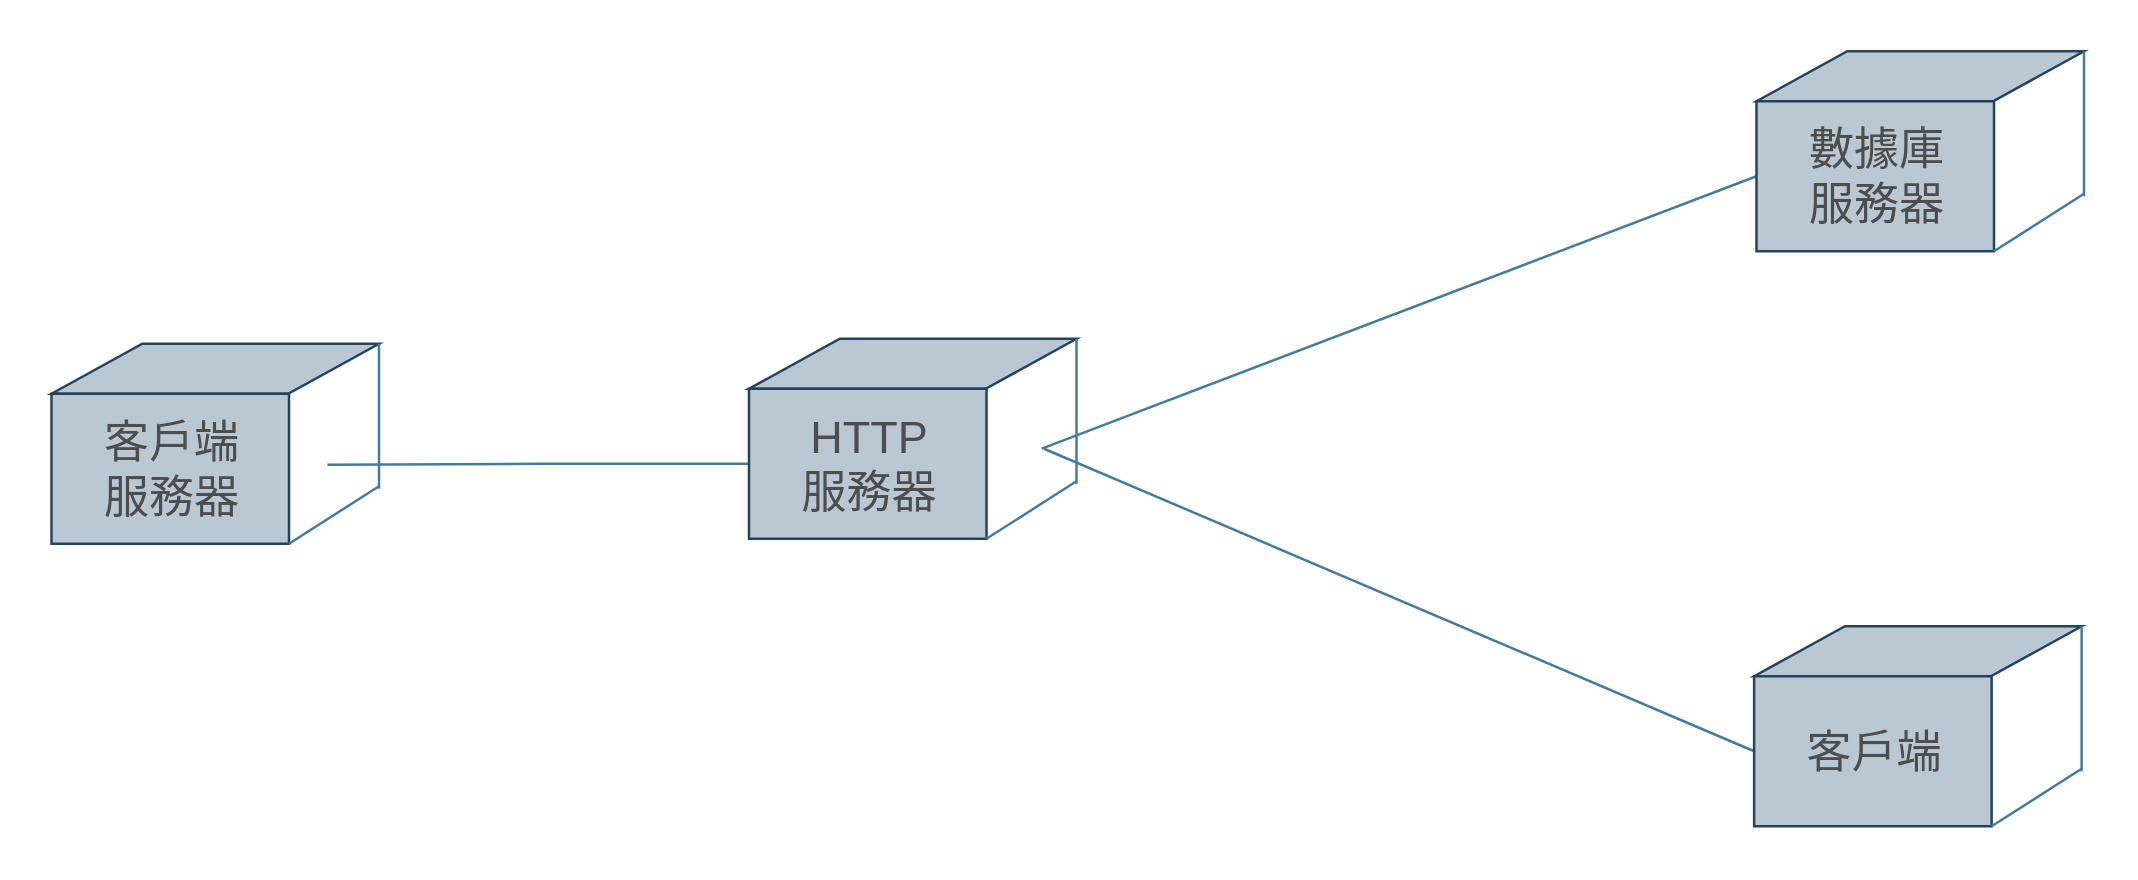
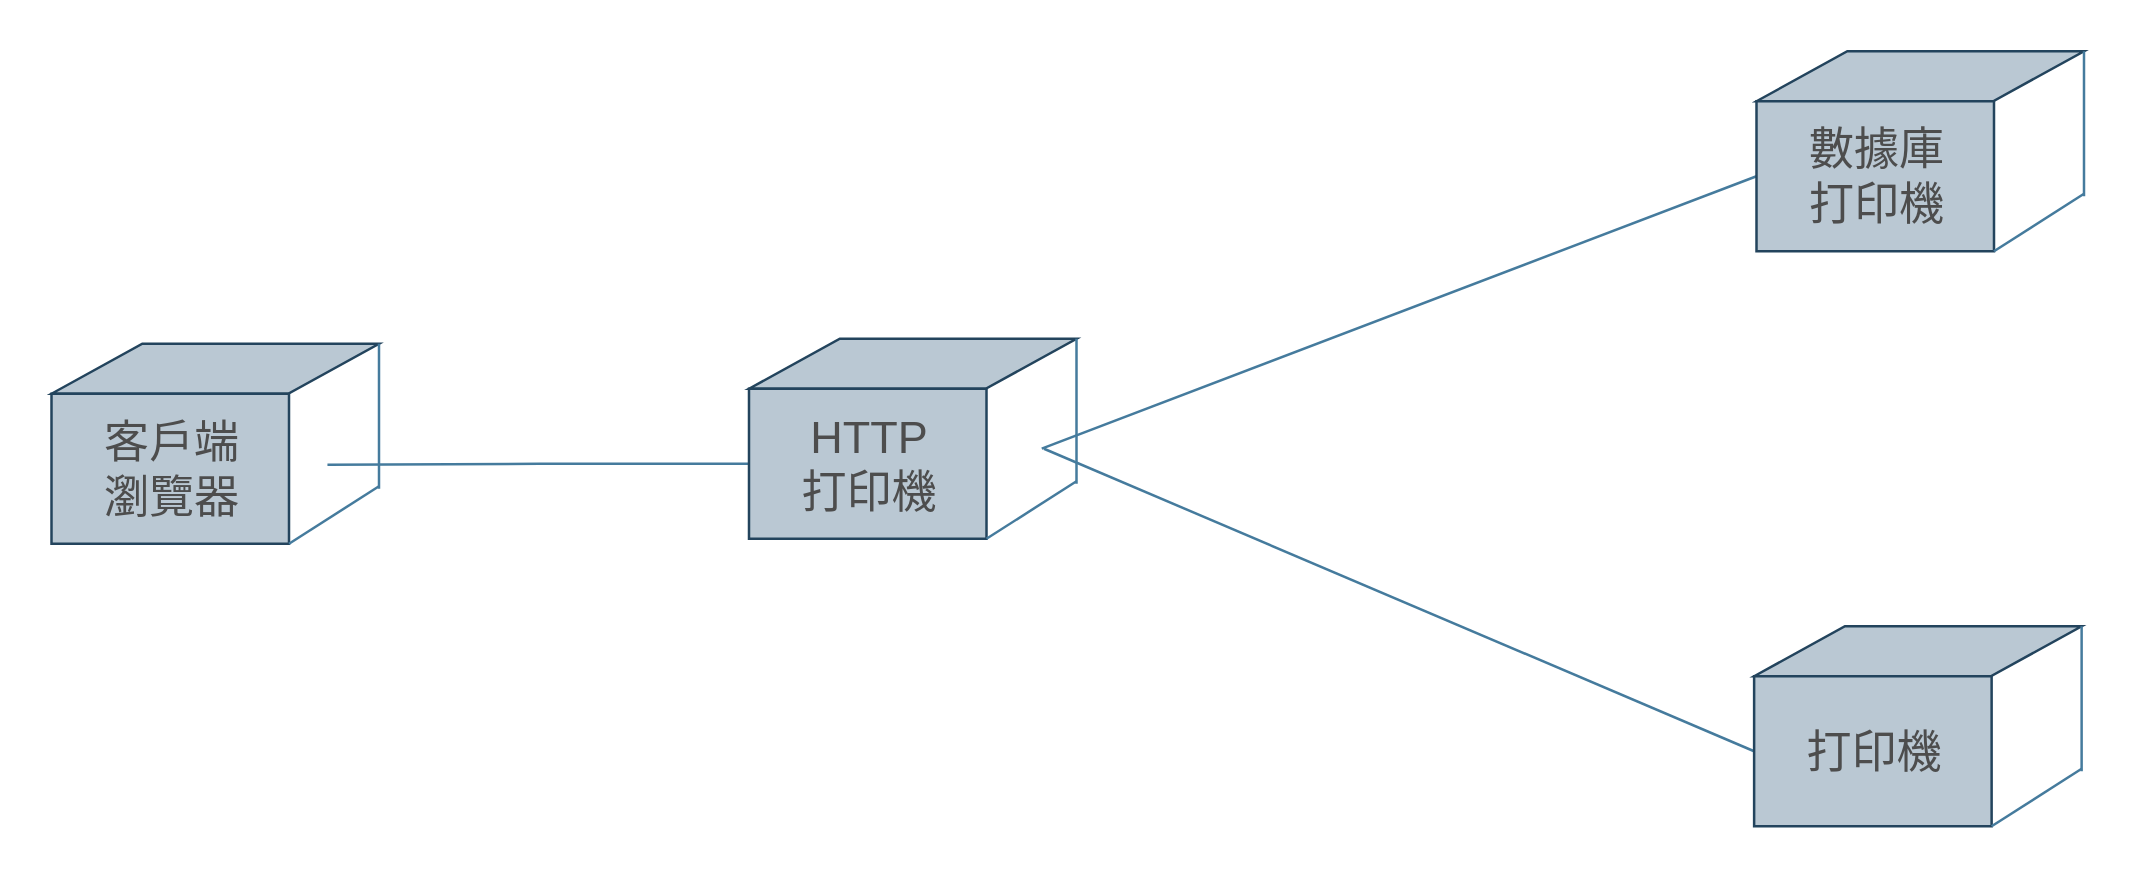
node "數據庫 服務器": label "數據庫 服務器" -> "數據庫 打印機"
node "HTTP 服務器": label "HTTP 服務器" -> "HTTP 打印機"
node "客戶端 服務器": label "客戶端 服務器" -> "客戶端 瀏覽器"
node "客戶端": label "客戶端" -> "打印機"
